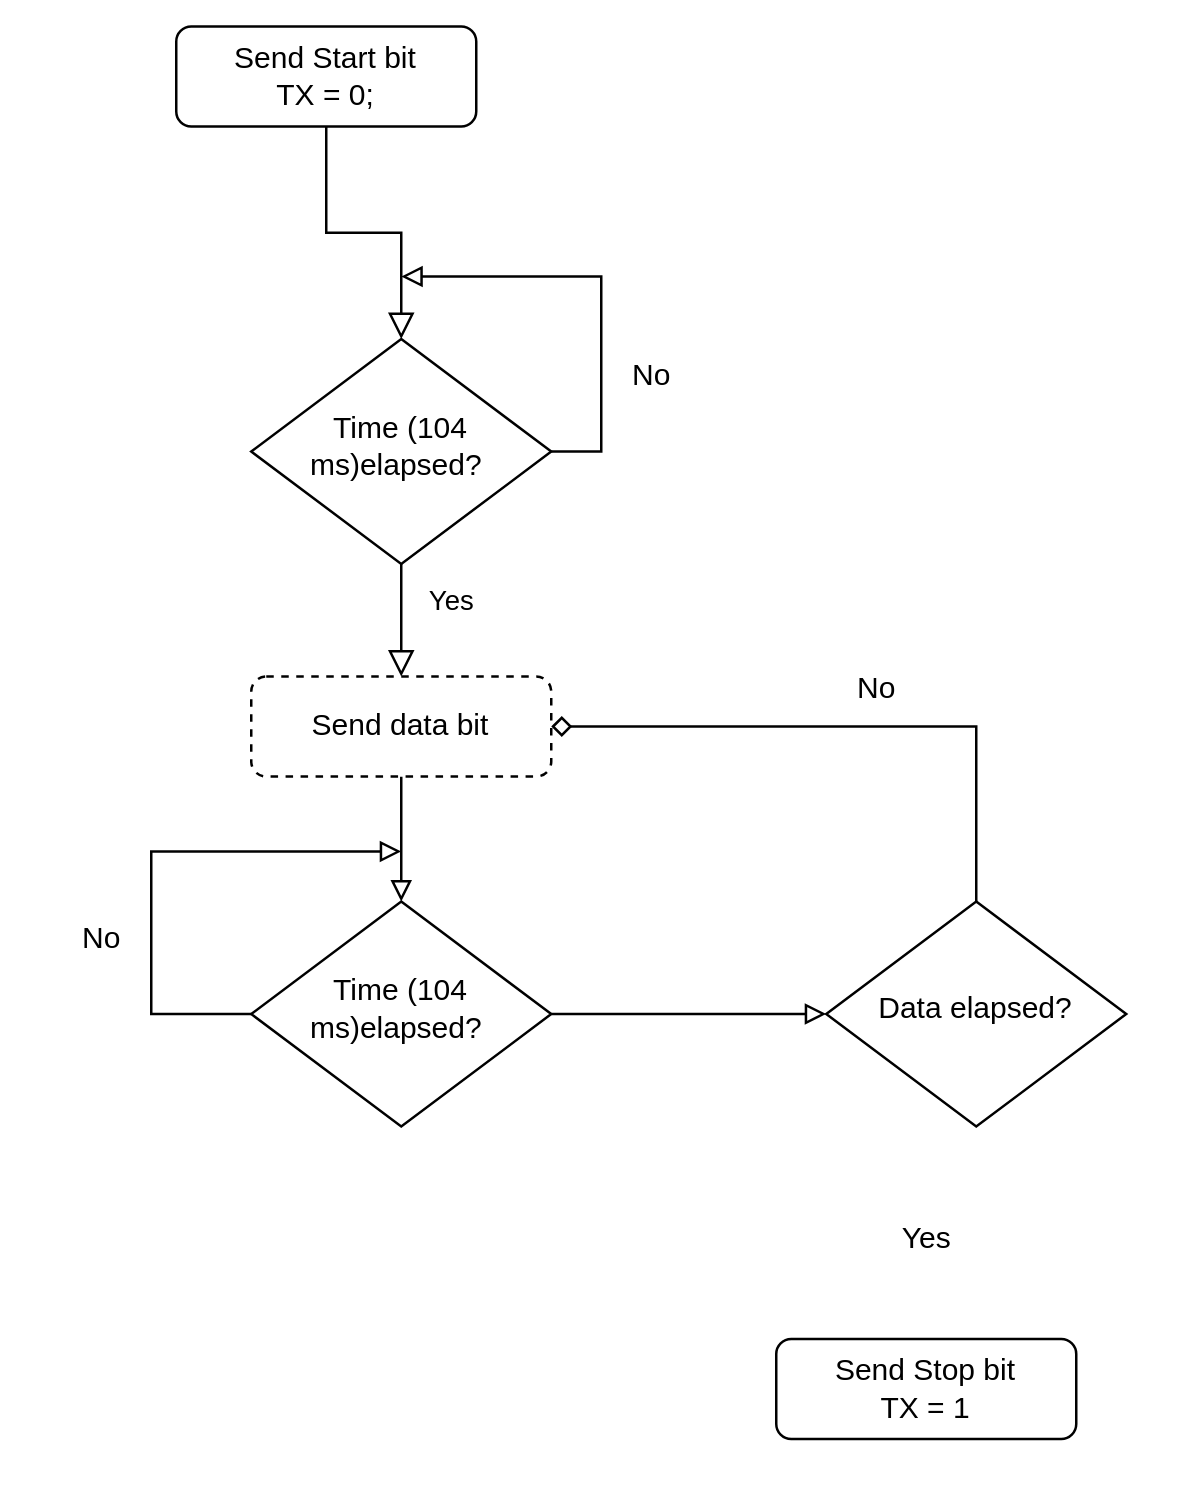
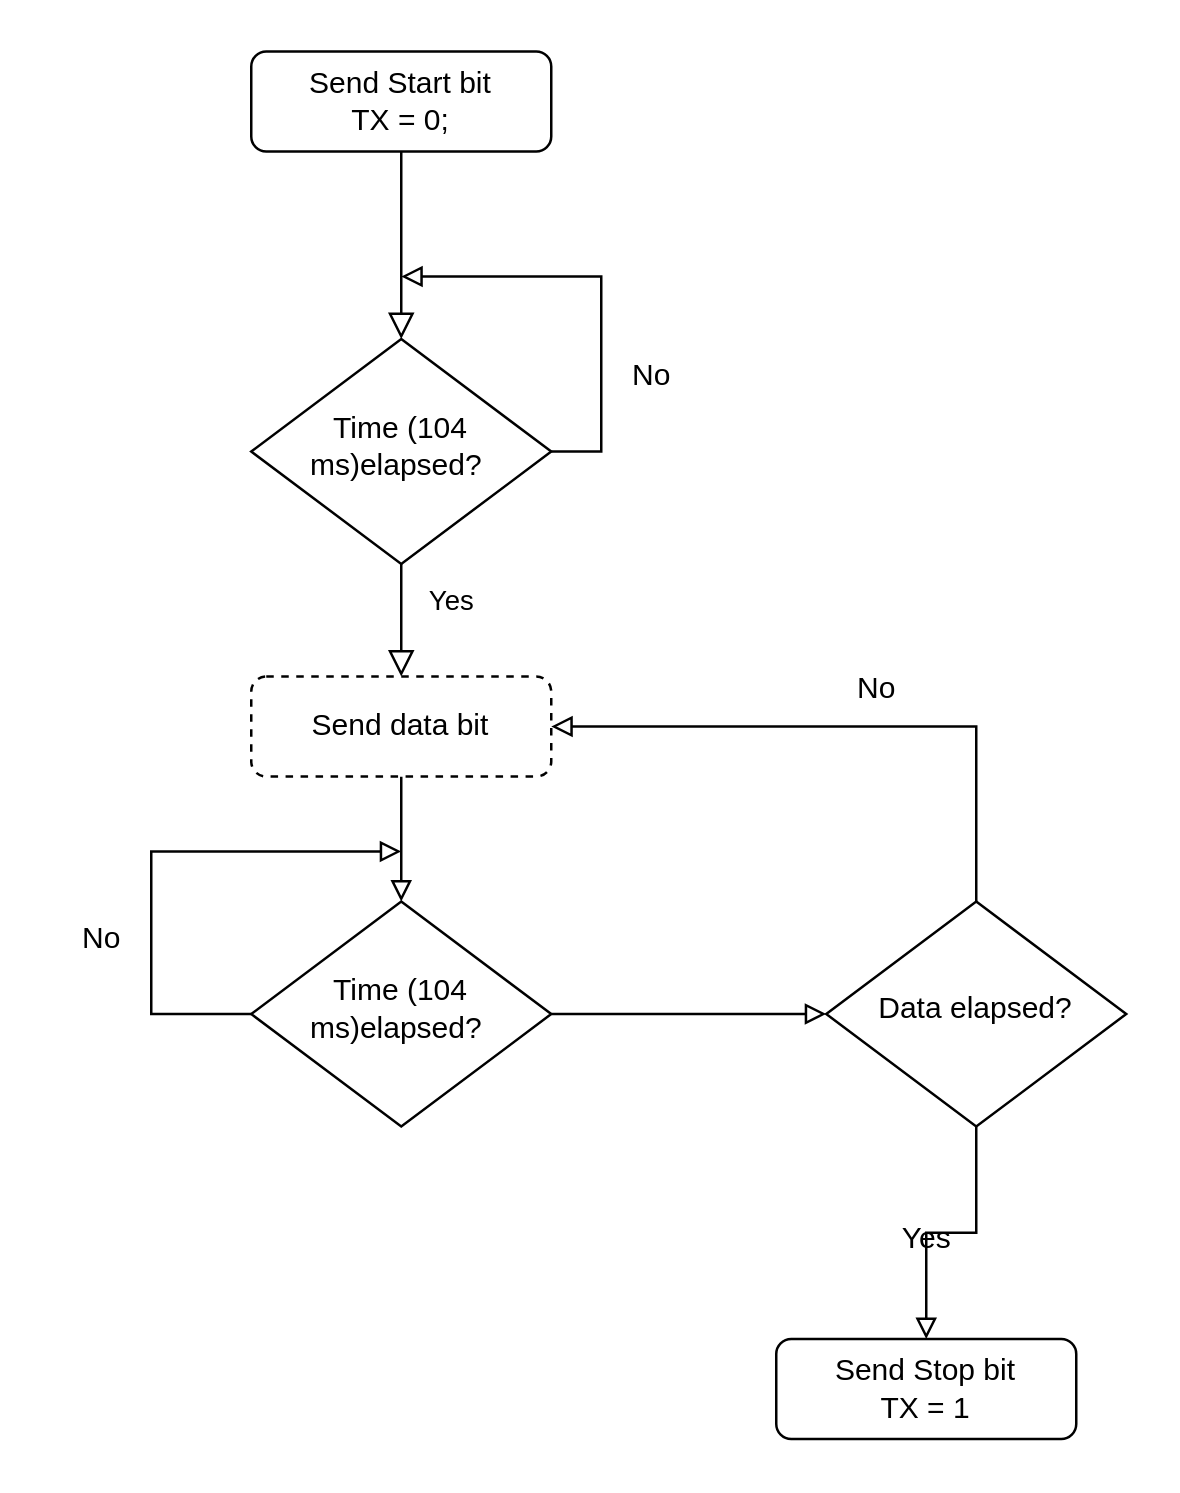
node "Send Start bit TX = 0;": moved (326, 76) -> (401, 101)
edge "Data elapsed?" -> "Send data bit": arrowhead diamond -> block
edge "Data elapsed?" -> "Send Stop bit TX = 1": added
